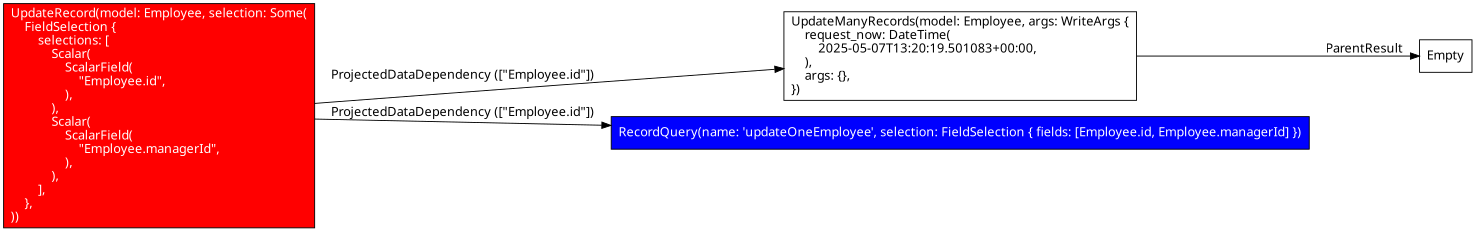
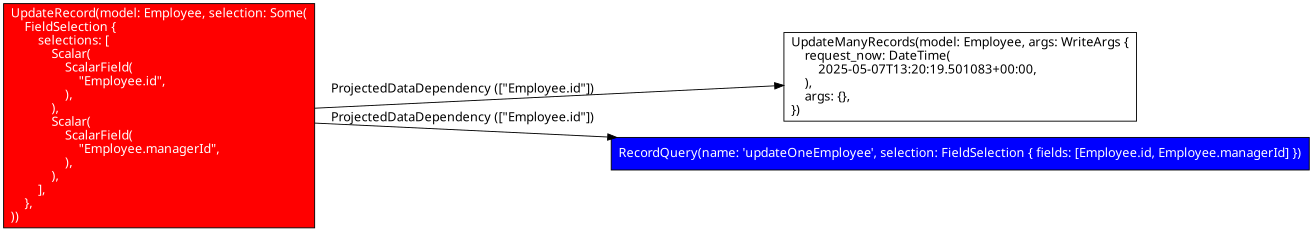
node "Empty": removed
